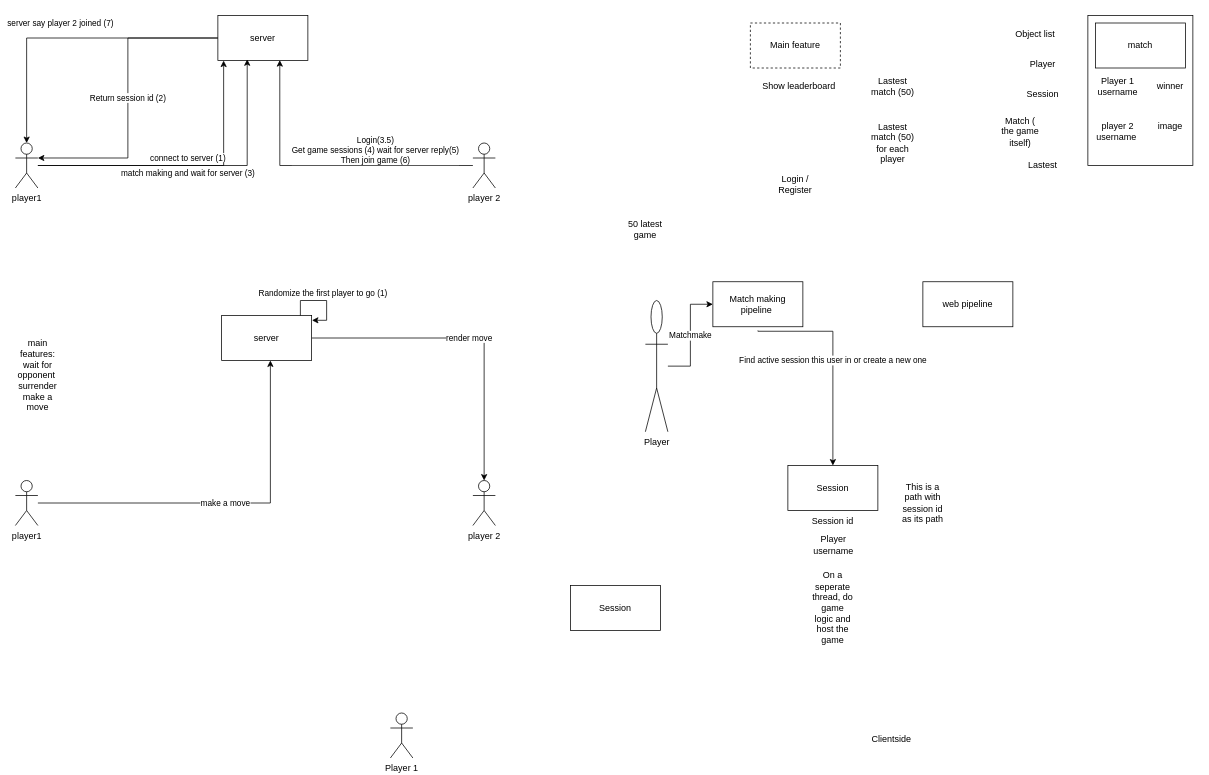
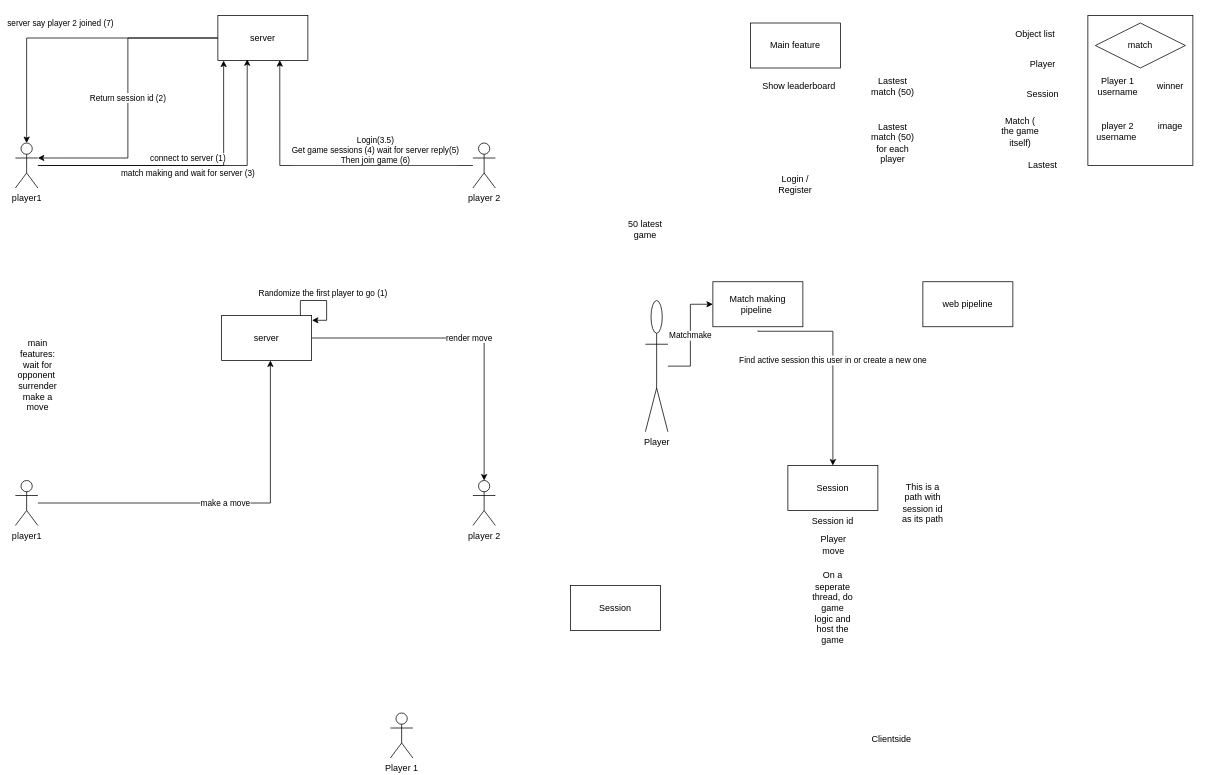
node "Main feature": style dashed -> solid
node "match": shape rectangle -> diamond
node "Player username": label "Player username" -> "Player move"
